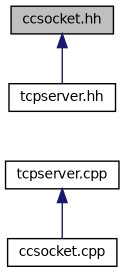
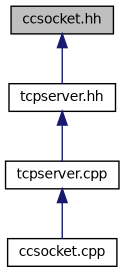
edge "tcpserver.cpp" -> "tcpserver.hh": added
